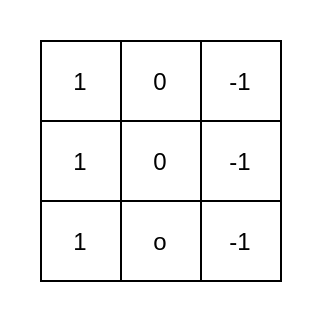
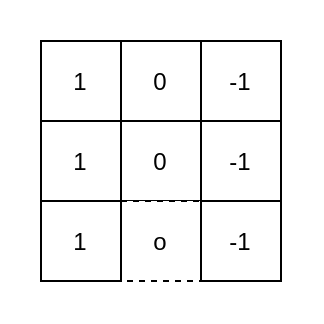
node "o": style solid -> dashed
